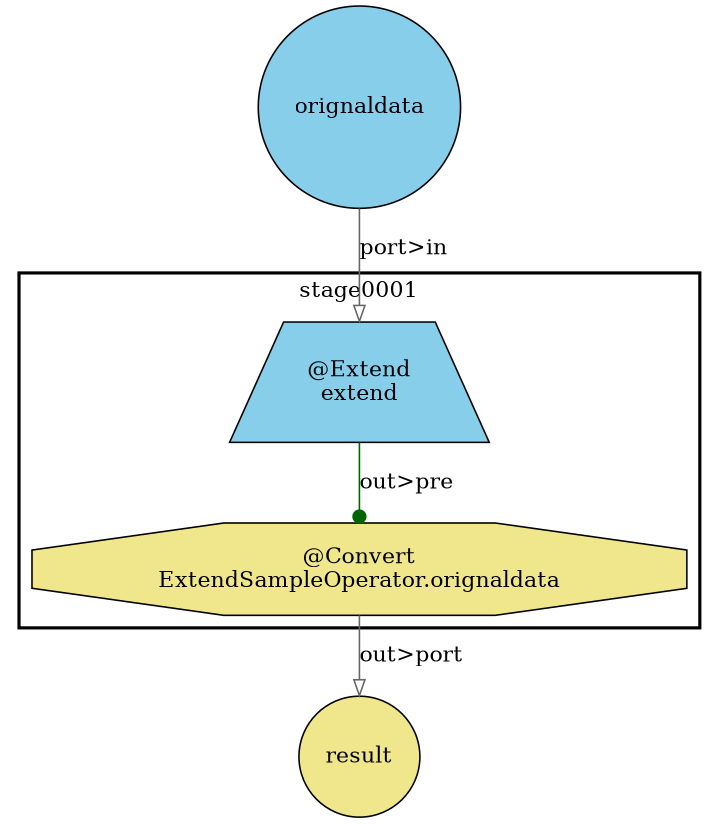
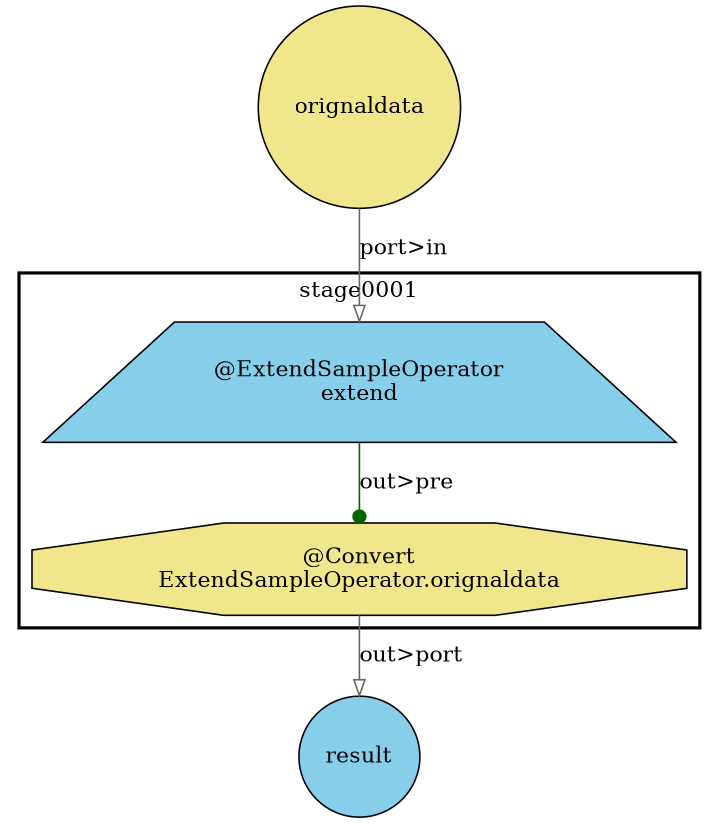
node "orignaldata": fillcolor skyblue -> khaki
node "@Extend extend": label "@Extend extend" -> "@ExtendSampleOperator extend"
node "result": fillcolor khaki -> skyblue
